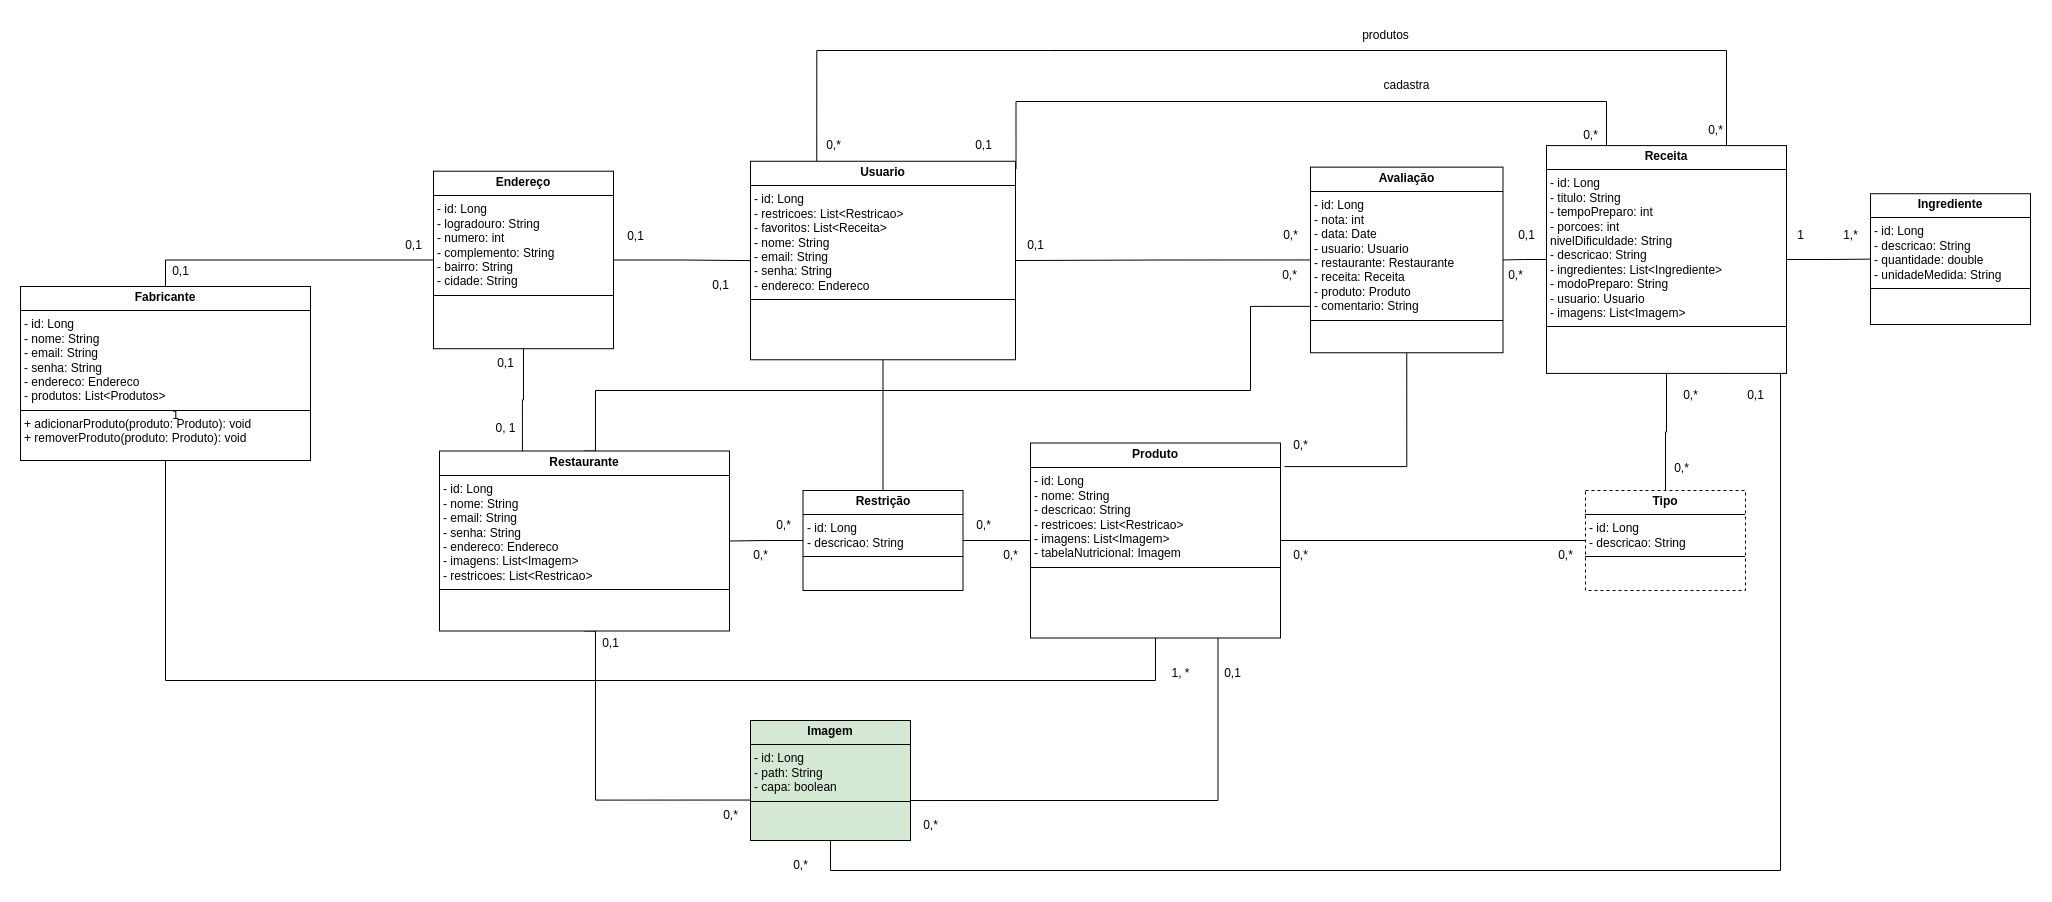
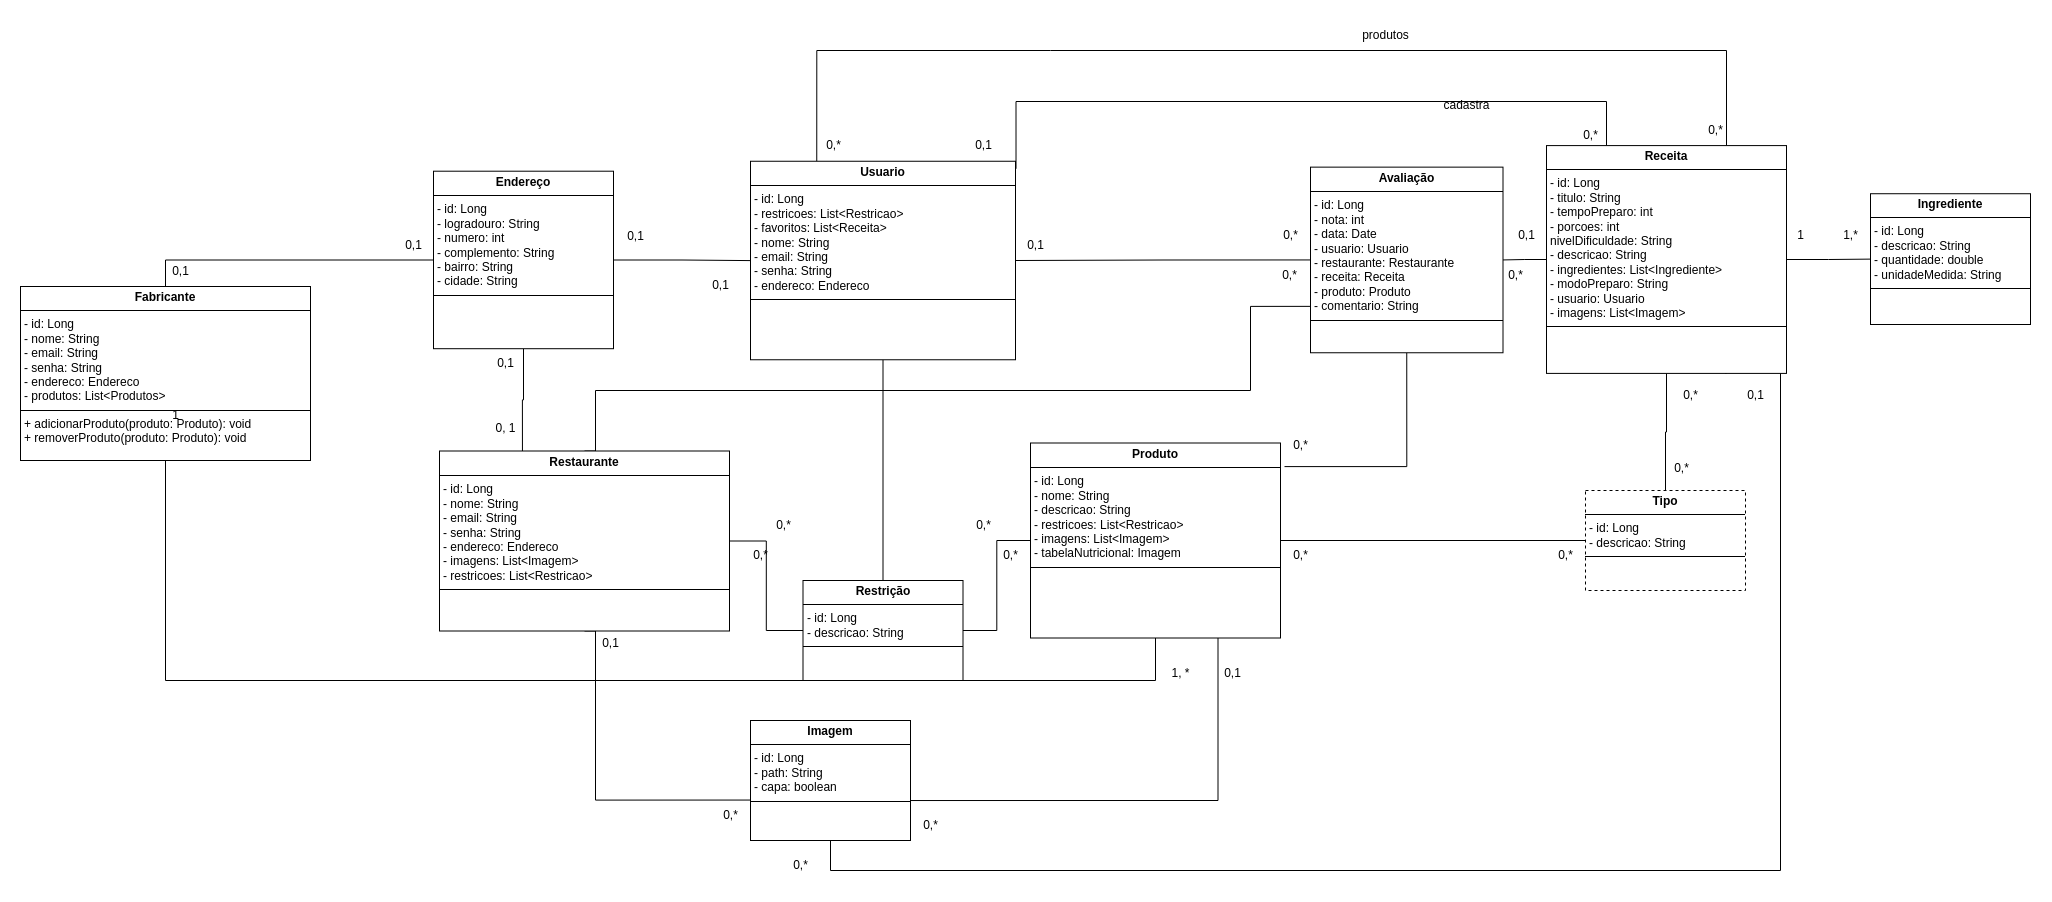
node "cadastra": moved (1406, 86) -> (1466, 106)
node "Restrição - id: Long - descricao: String": moved (883, 541) -> (883, 631)
node "Imagem - id: Long - path: String - capa: boolean": fillcolor #d5e8d4 -> #ffffff
